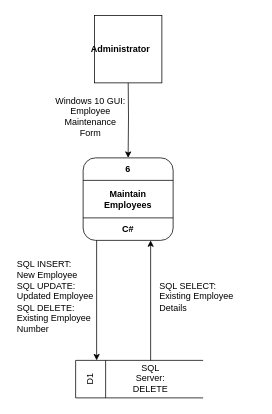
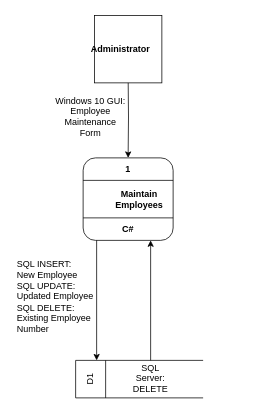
node "6": label "6" -> "1"
node "Maintain Employees": moved (128, 199) -> (139, 199)
node "SQL SELECT: Existing Employee Details": removed
